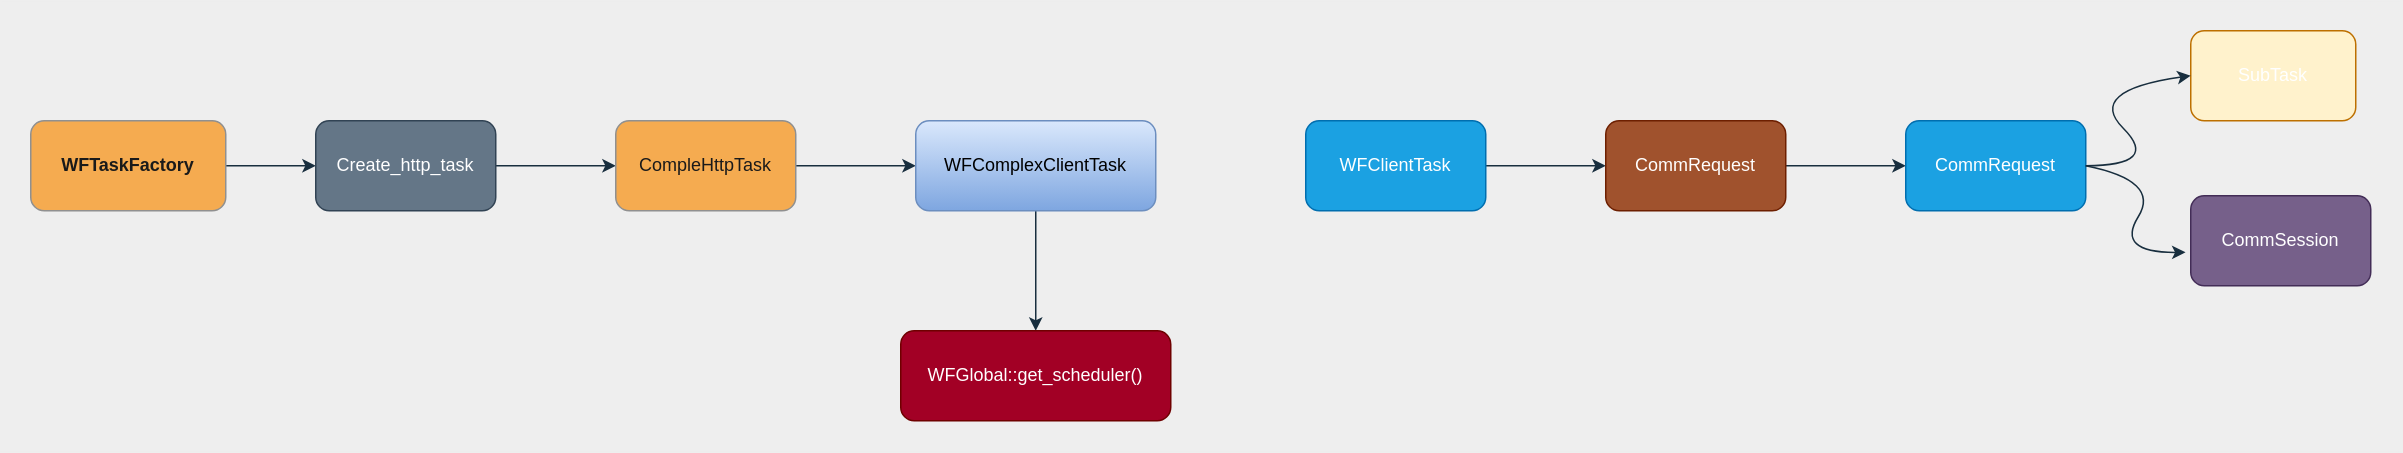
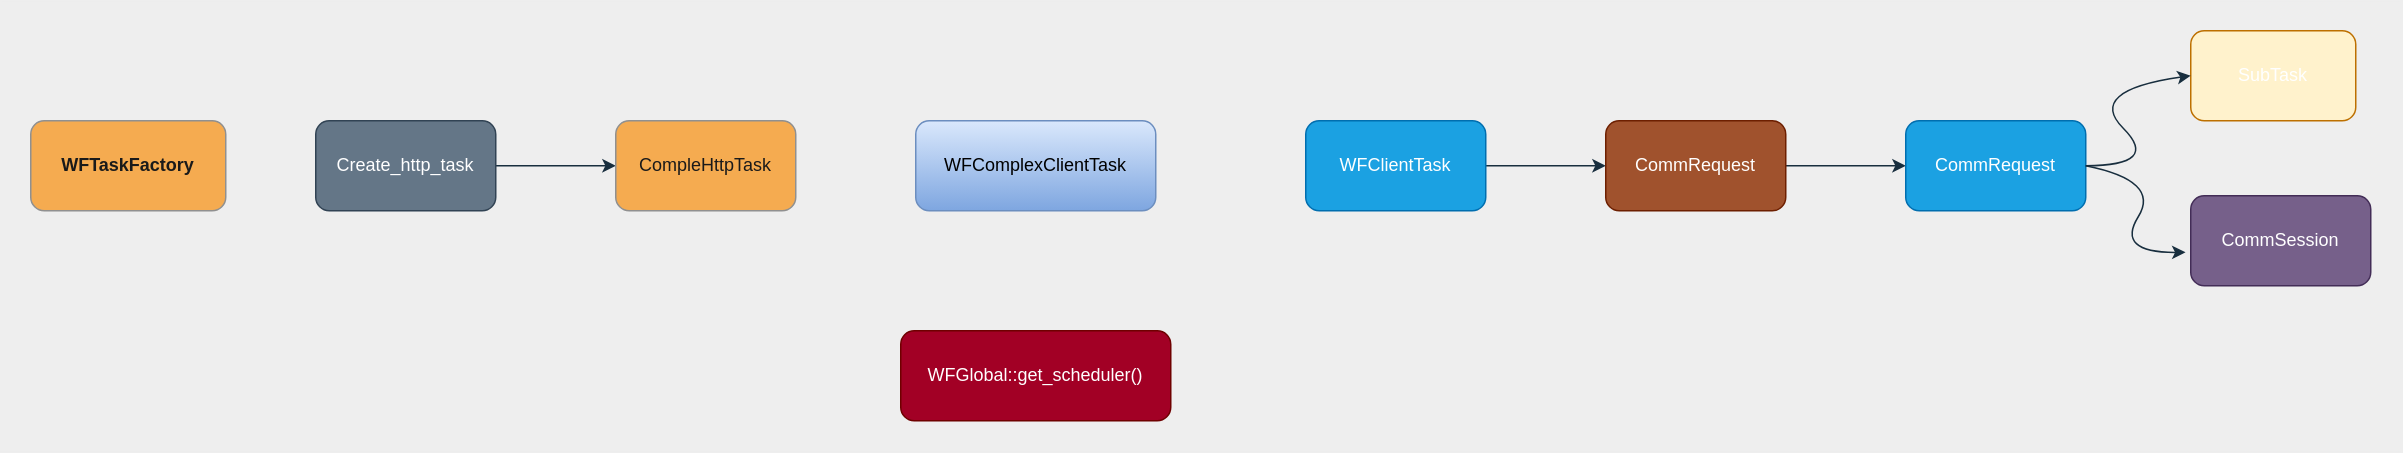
edge "WFTaskFactory" -> "Create_http_task": removed
edge "CompleHttpTask" -> "WFComplexClientTask": removed
edge "WFComplexClientTask" -> "WFGlobal::get_scheduler()": removed
